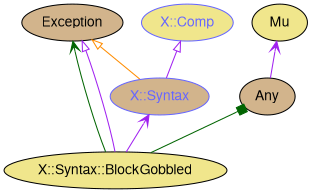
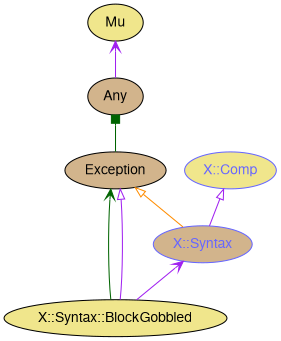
edge "X::Syntax::BlockGobbled" -> "Any": now "Exception" -> "Any"
